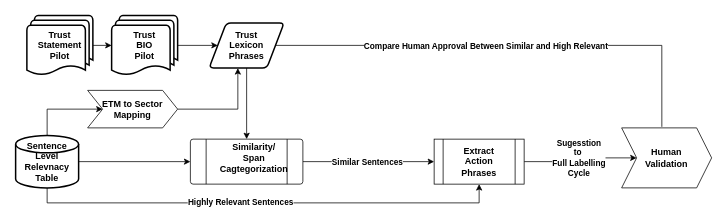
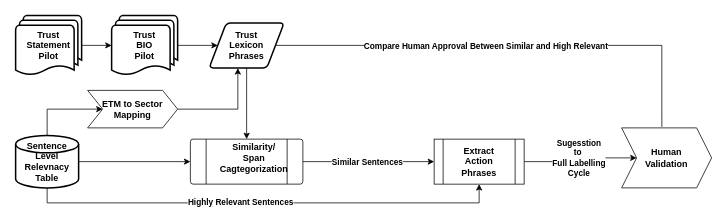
node "Trust Statement Pilot": moved (60, 45) -> (48, 45)
